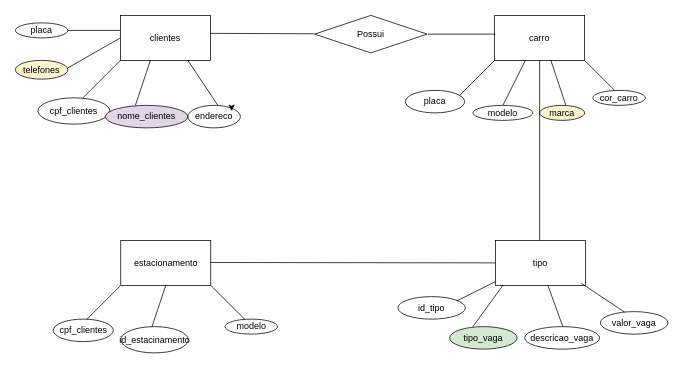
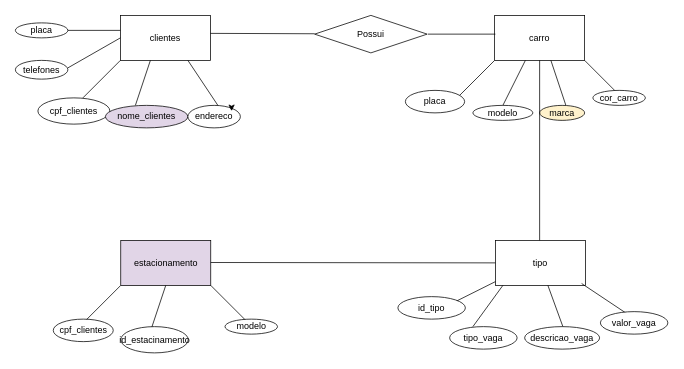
node "telefones": fillcolor #fff2cc -> #ffffff
node "estacionamento": fillcolor #ffffff -> #e1d5e7
node "tipo_vaga": fillcolor #d5e8d4 -> #ffffff
